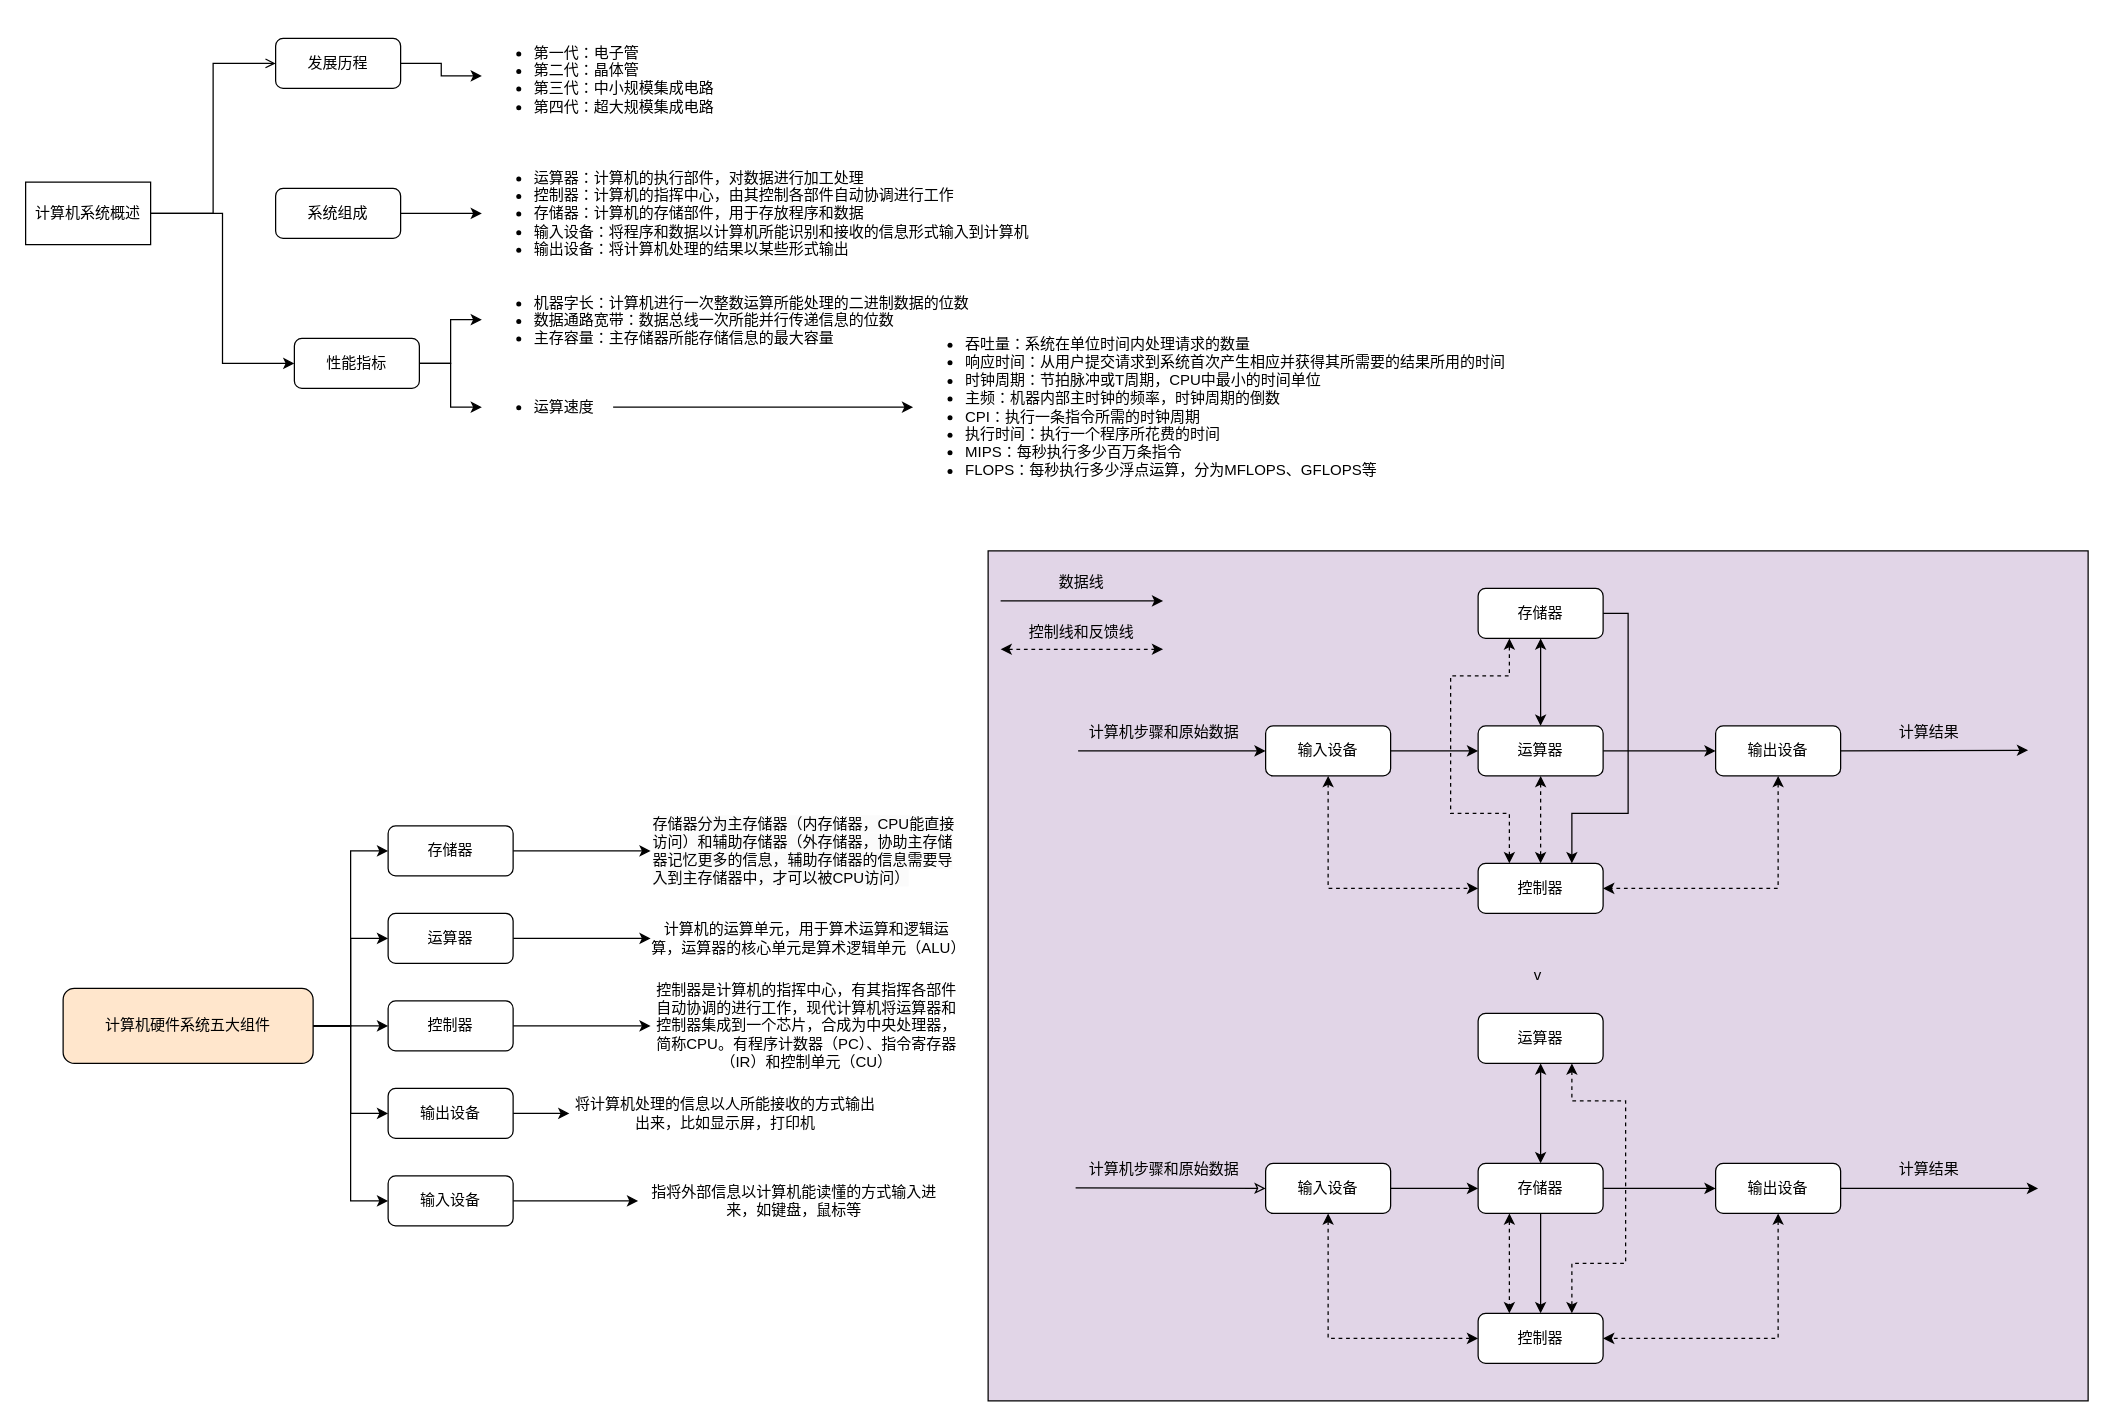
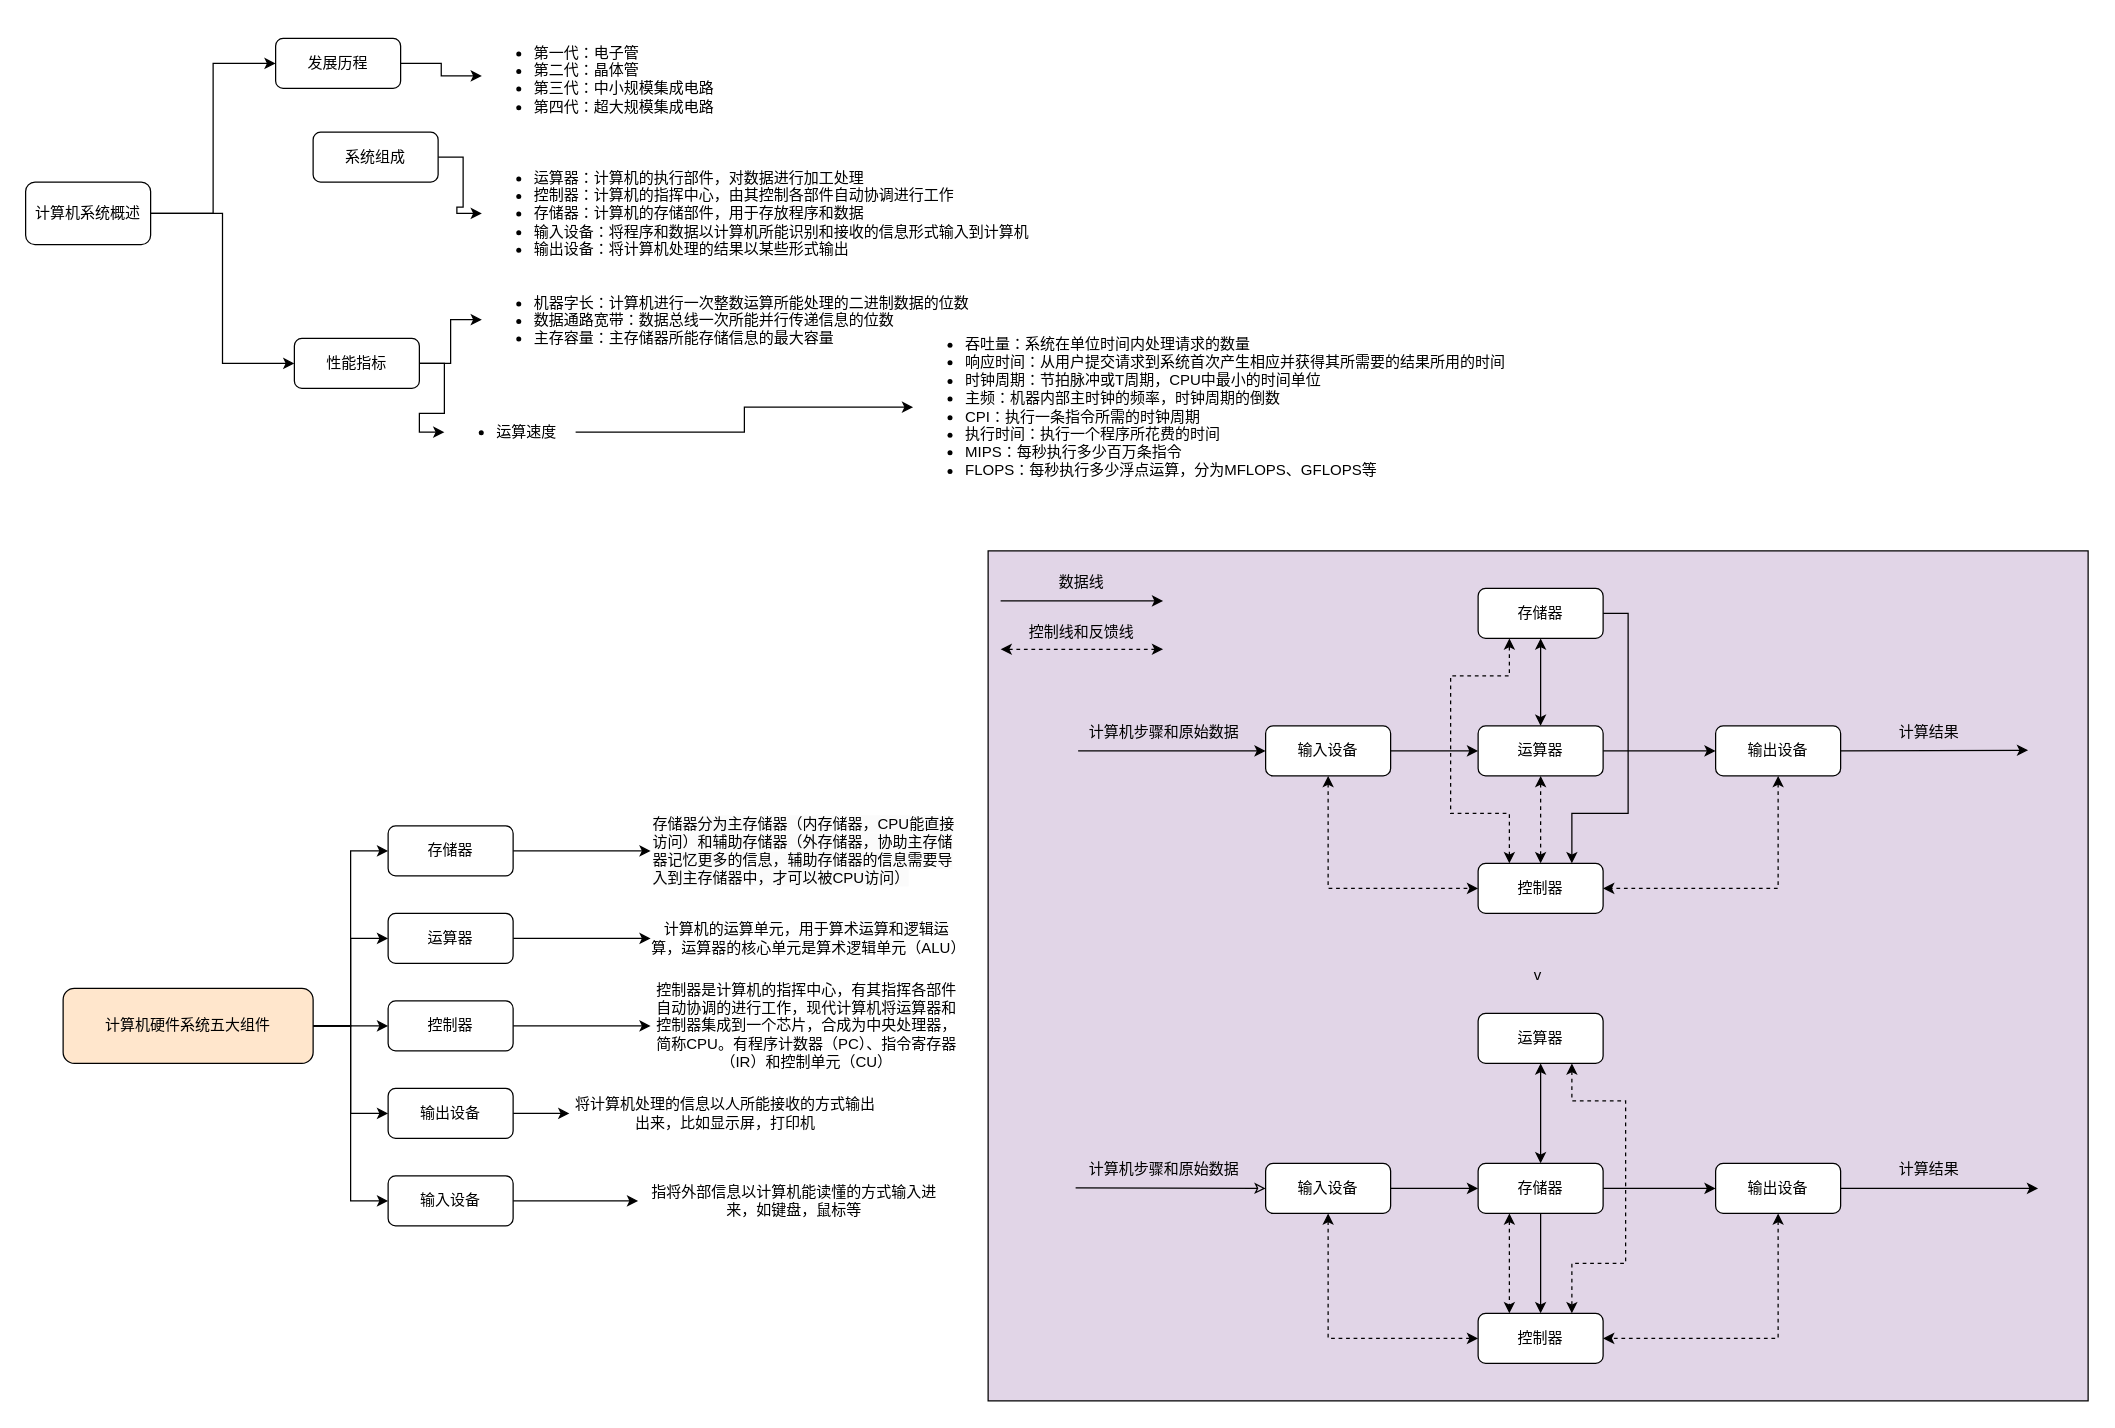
edge "计算机系统概述" -> "发展历程": arrowhead open -> classic
node "计算机系统概述": shape rectangle -> rounded rectangle
node "系统组成": moved (338, 213) -> (376, 157)
node "运算速度": moved (548, 407) -> (510, 432)
